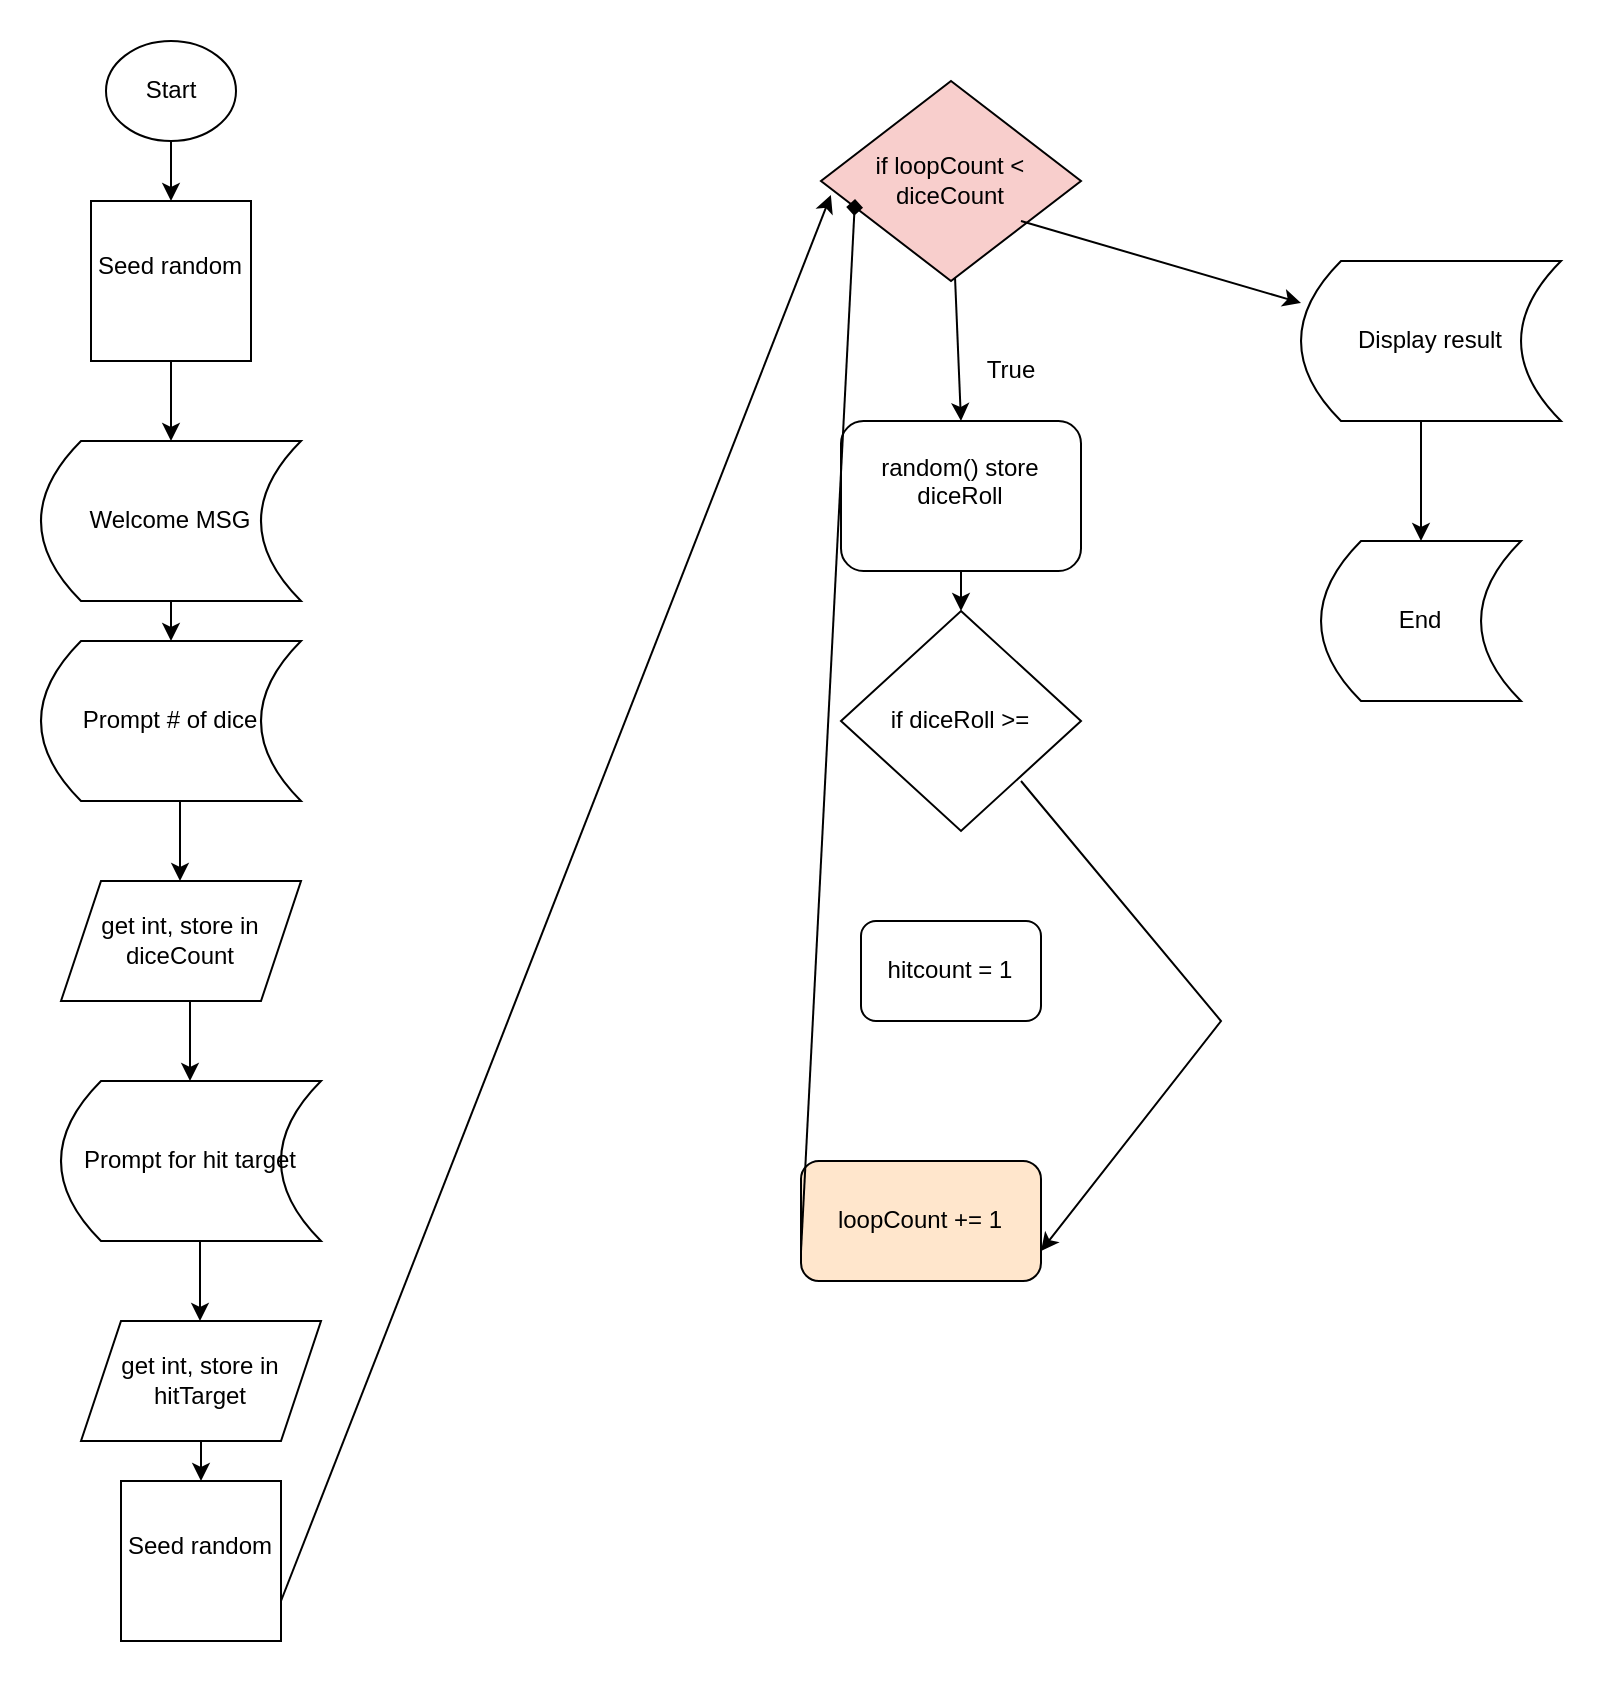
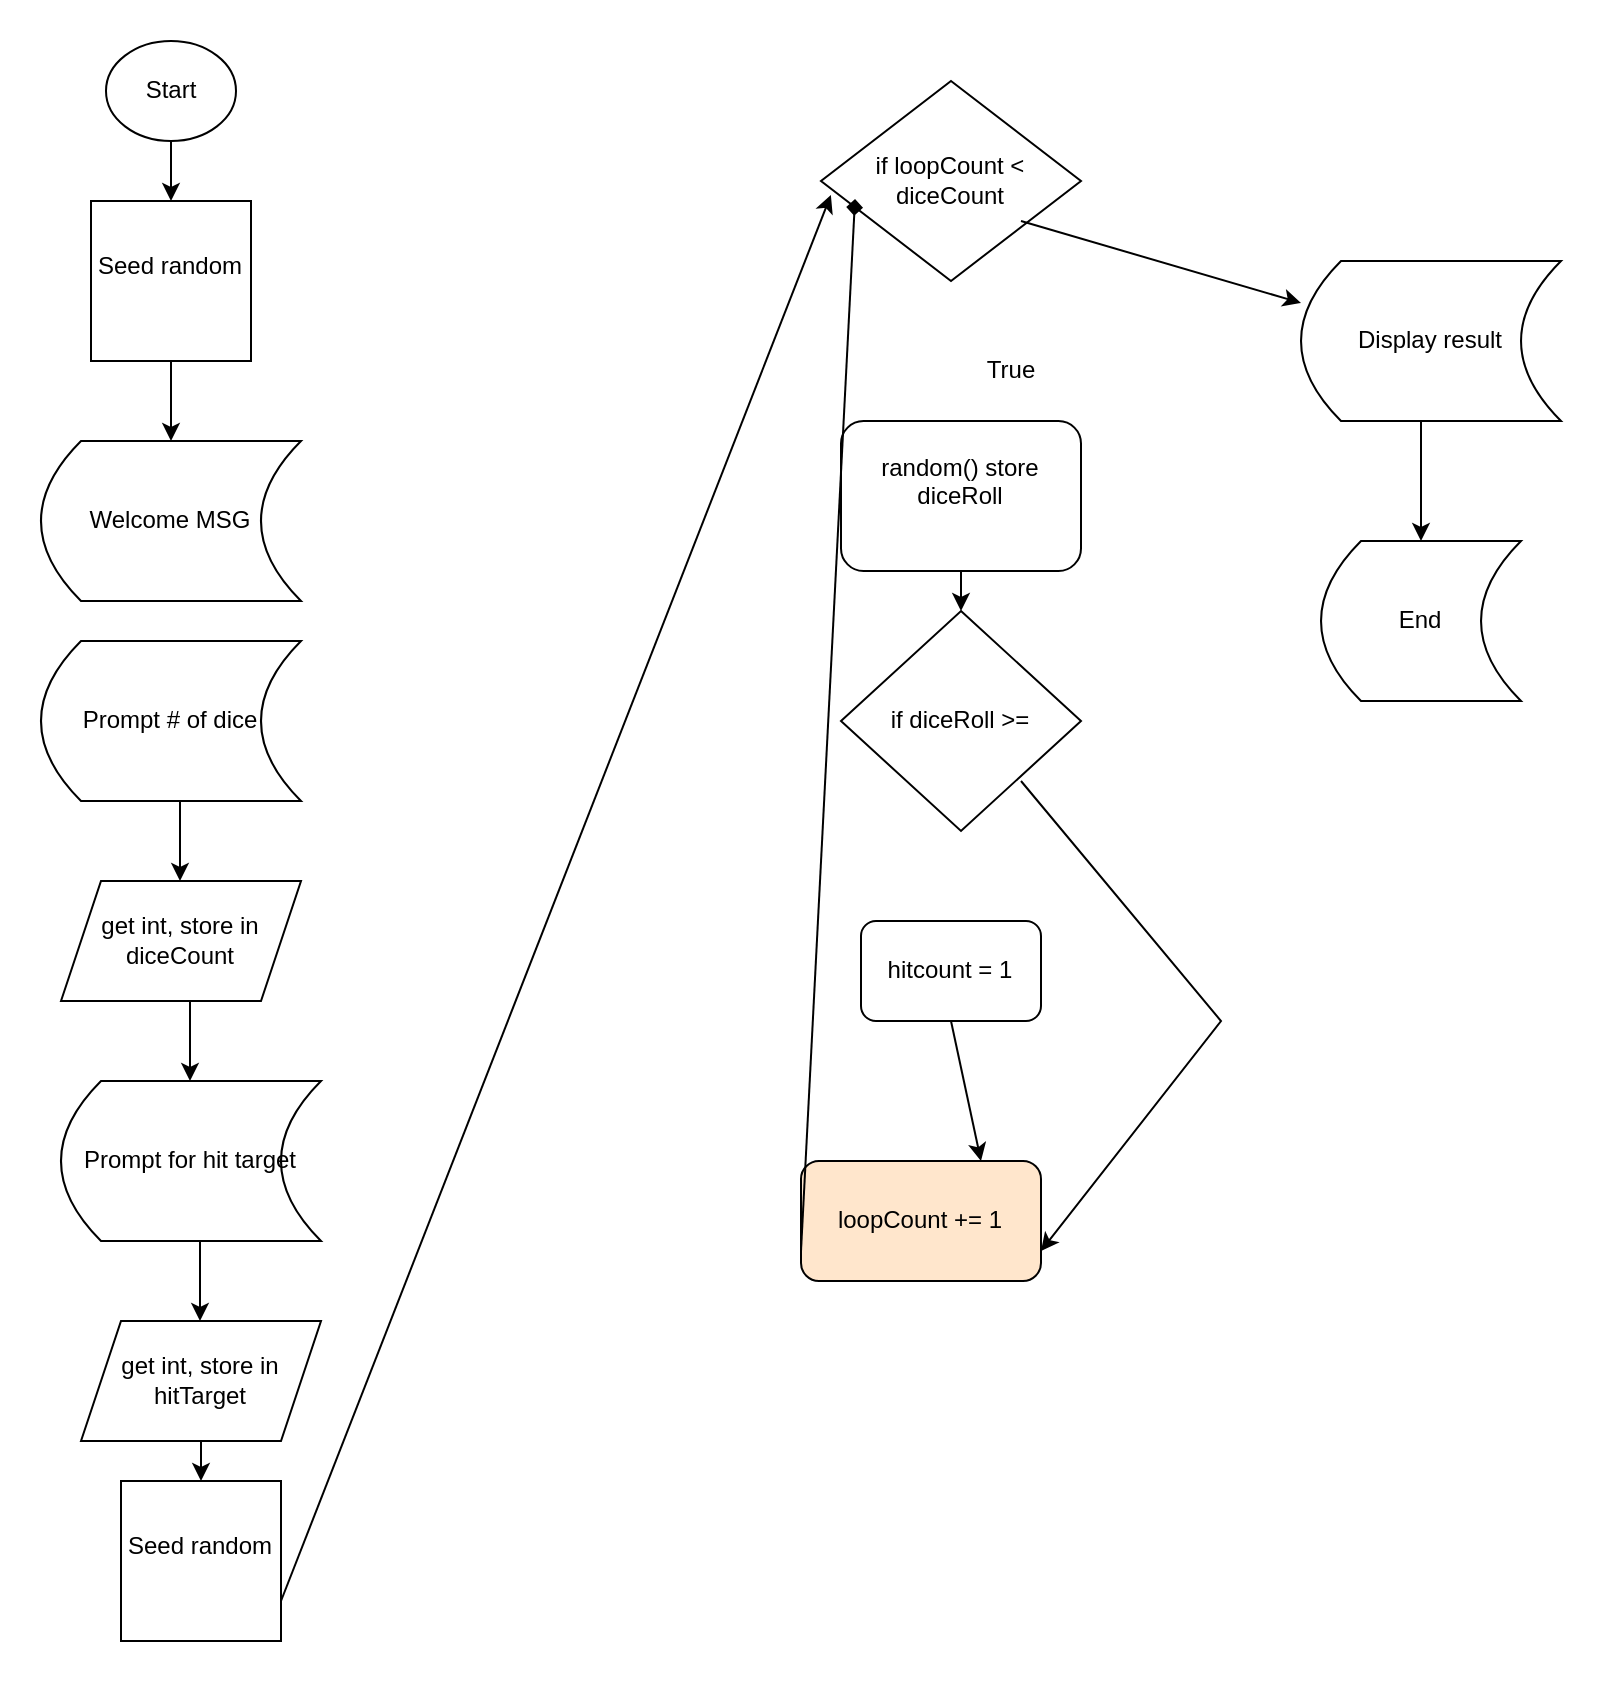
node "if loopCount < diceCount": fillcolor #f8cecc -> #ffffff
edge "if loopCount < diceCount" -> "random() store diceRoll": removed
edge "Welcome MSG" -> "Prompt # of dice": removed
edge "hitcount = 1" -> "loopCount += 1": added
